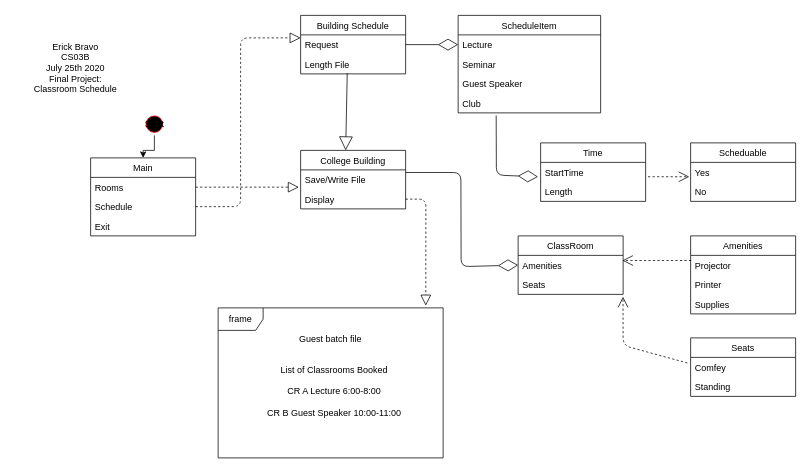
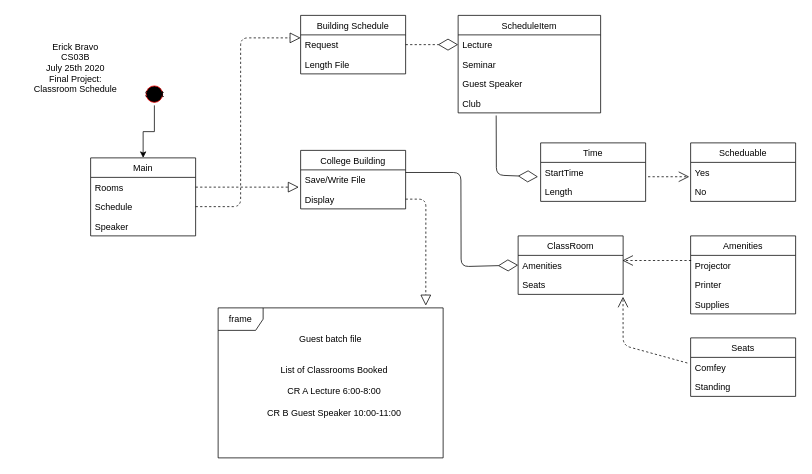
edge "Request" -> "Lecture": style solid -> dashed
edge "Length File" -> "College Building": removed
node "Start": moved (154, 124) -> (154, 94)
node "Exit": label "Exit" -> "Speaker"
